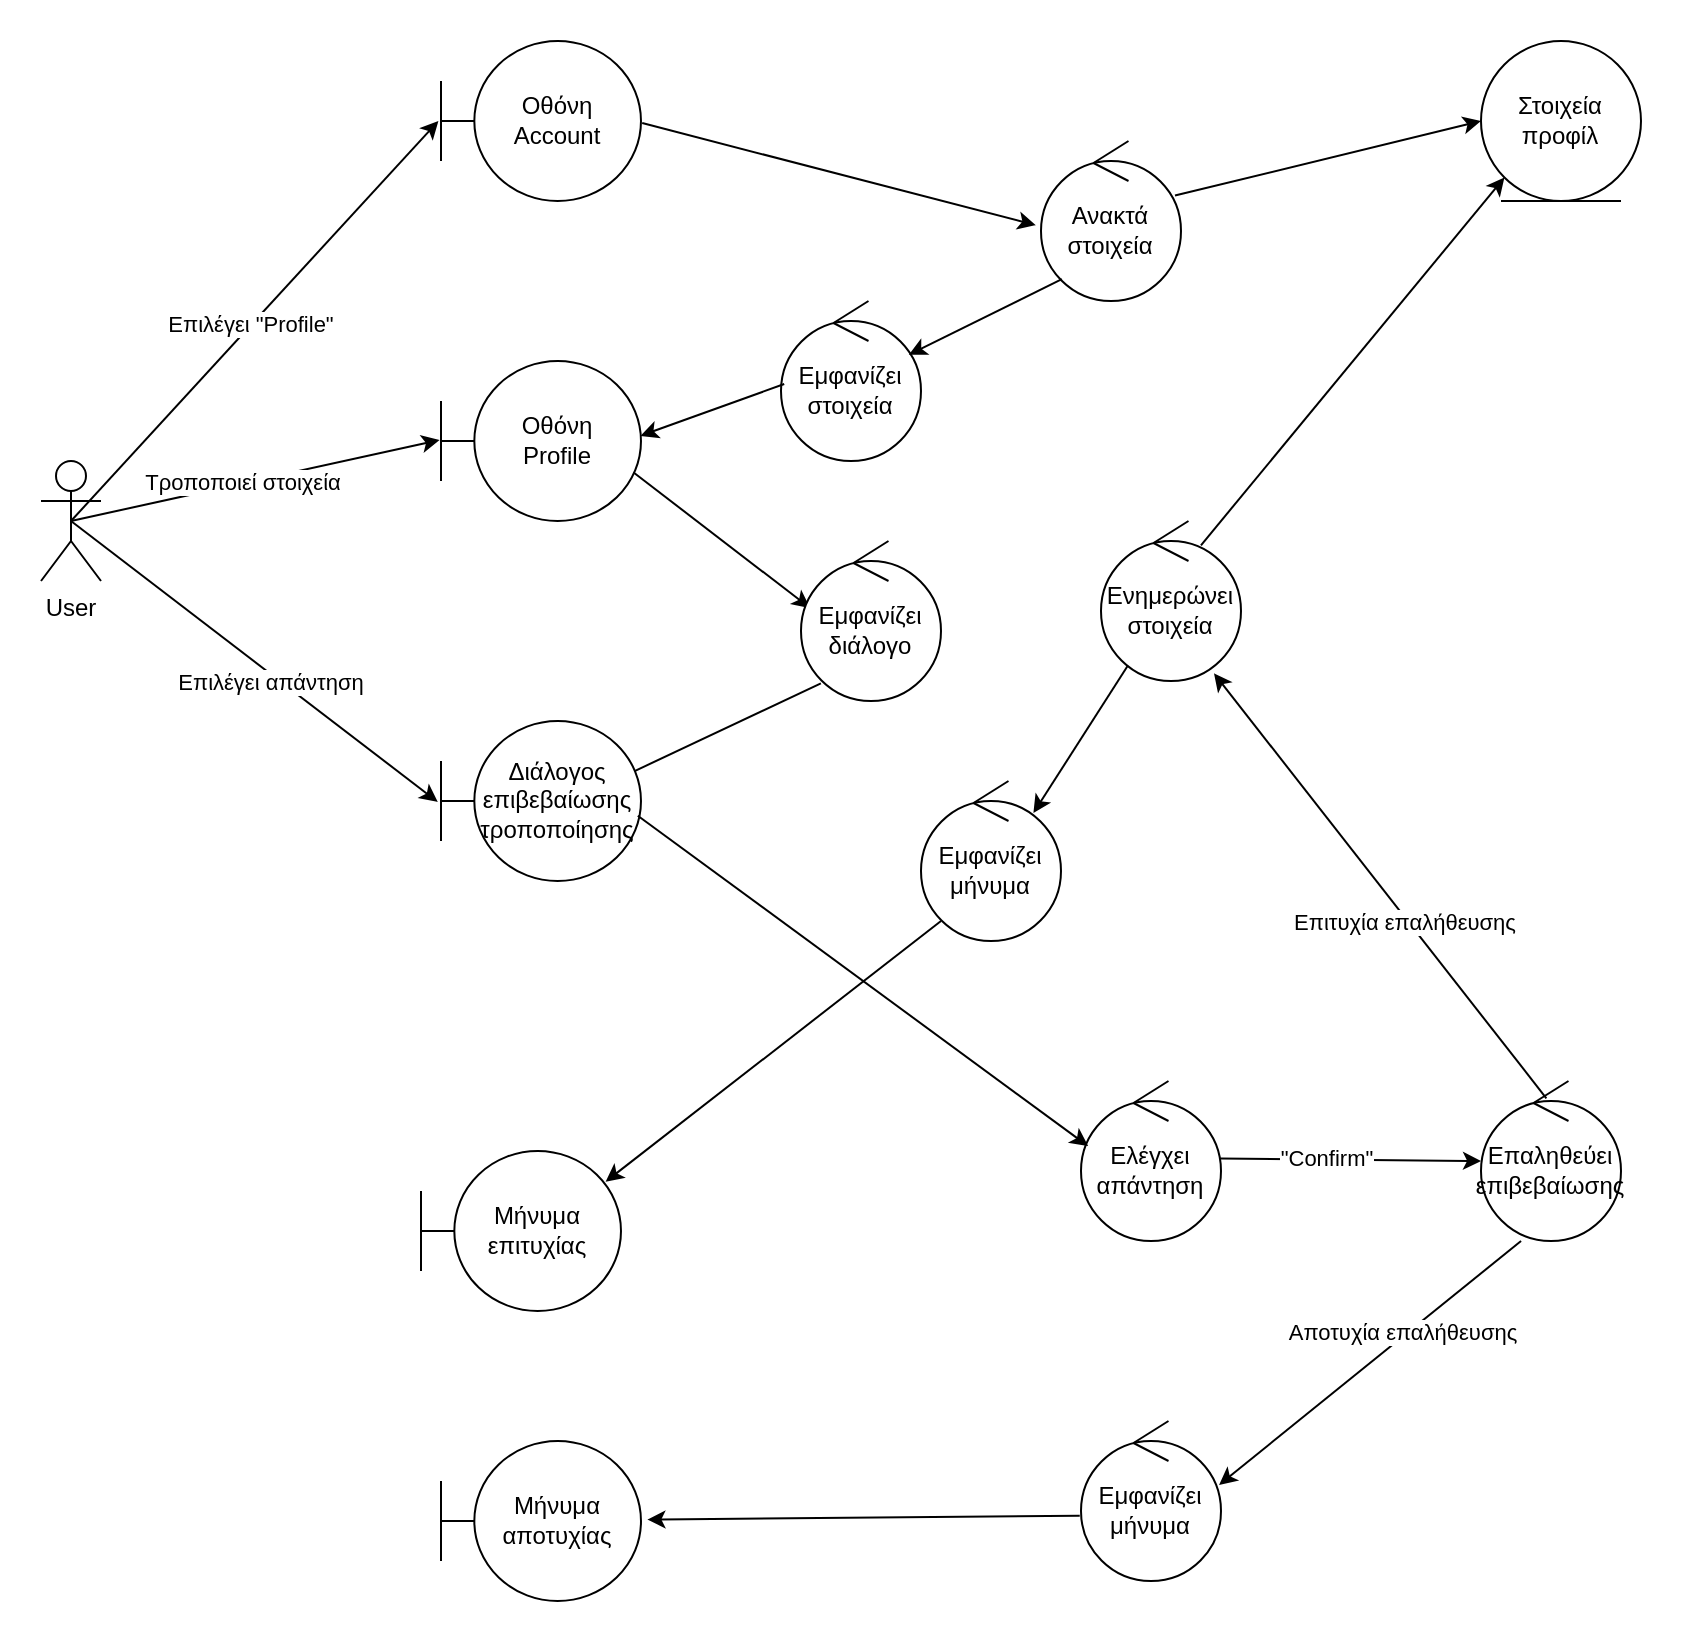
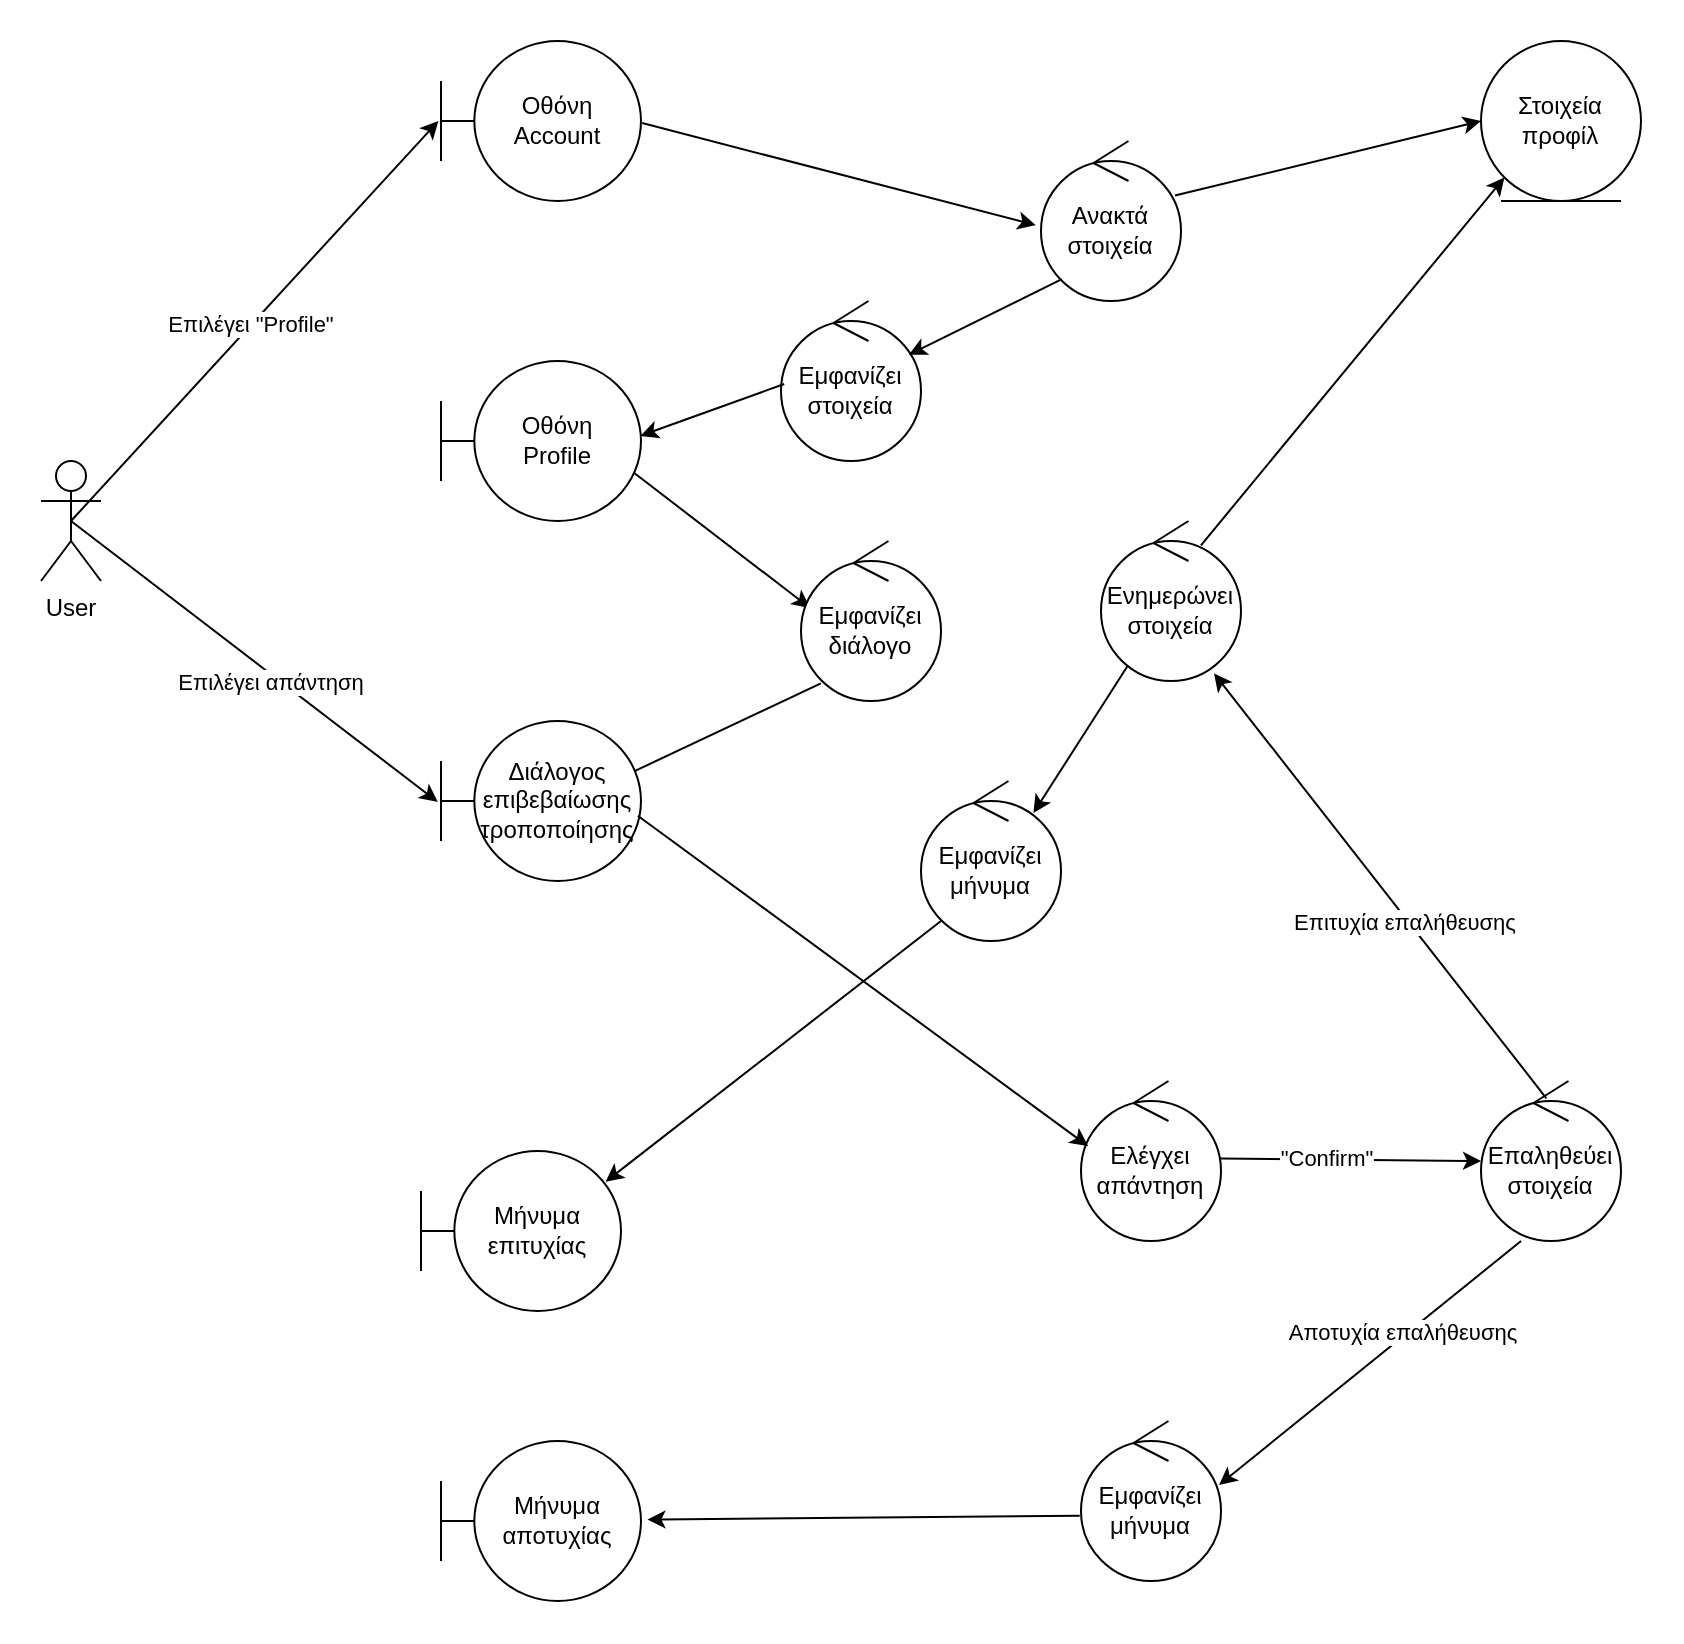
edge "User" -> "Οθόνη Profile": removed, label "Τροποποιεί στοιχεία"
node "Επαληθεύει επιβεβαίωσης": label "Επαληθεύει επιβεβαίωσης" -> "Επαληθεύει στοιχεία"
